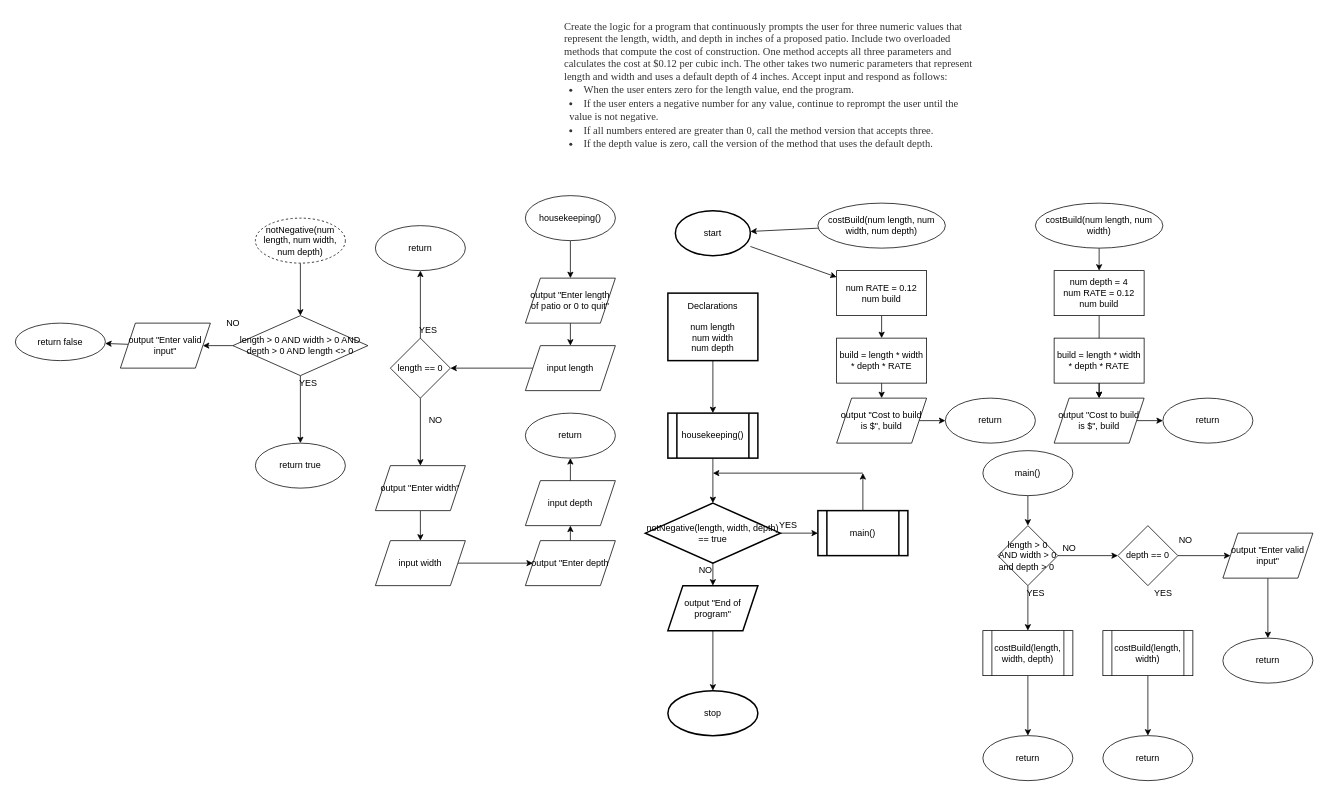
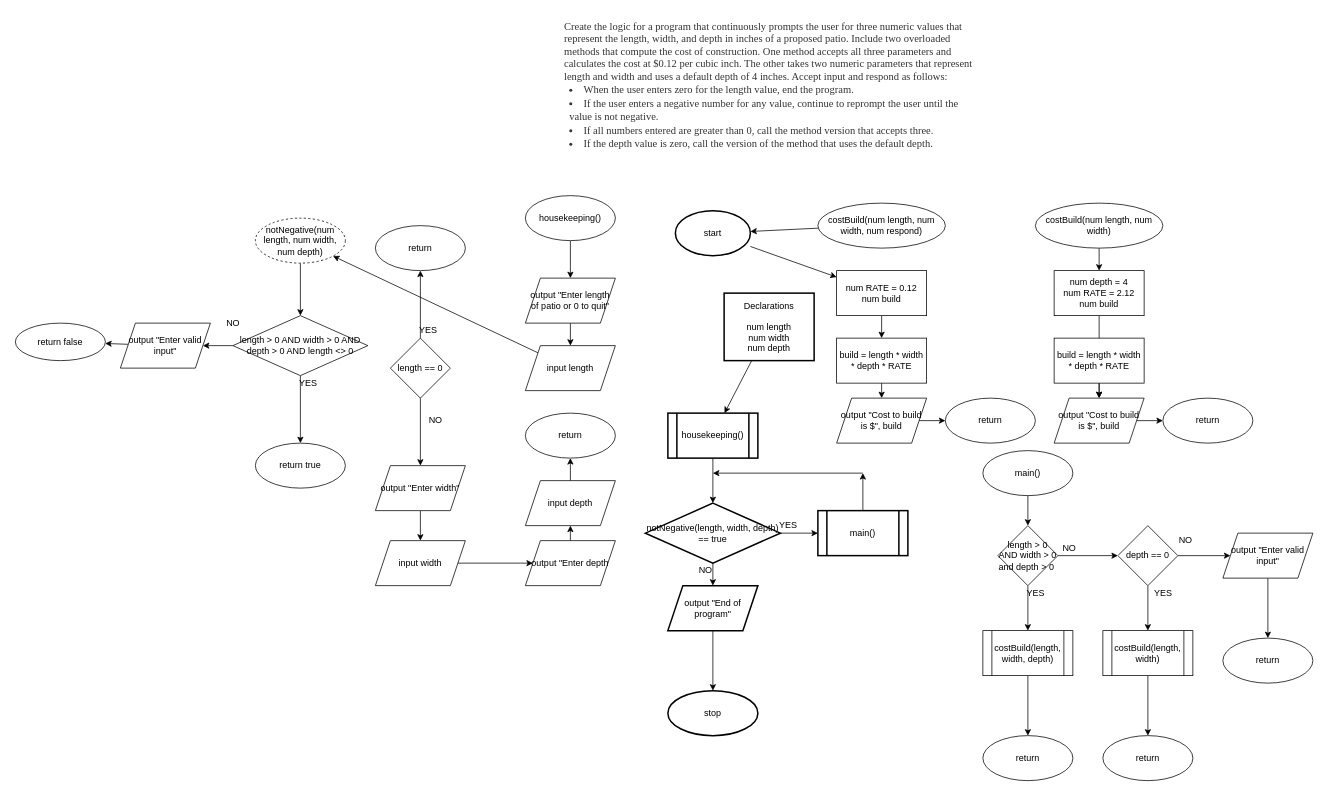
node "costBuild(num length, num width, num depth)": label "costBuild(num length, num width, num depth)" -> "costBuild(num length, num width, num respond)"
node "num depth = 4 num RATE = 0.12 num build": label "num depth = 4 num RATE = 0.12 num build" -> "num depth = 4 num RATE = 2.12 num build"
node "Declarations num length num width num depth": moved (713, 327) -> (769, 327)
edge "input length" -> "length == 0": now "input length" -> "notNegative(num length, num width, num depth)"
edge "depth == 0" -> "costBuild(length, width)": added
